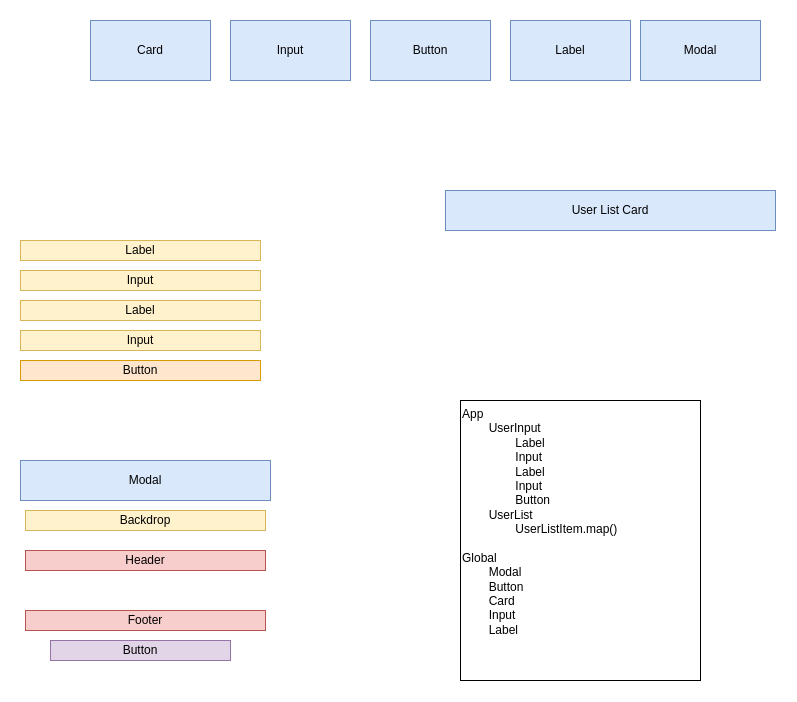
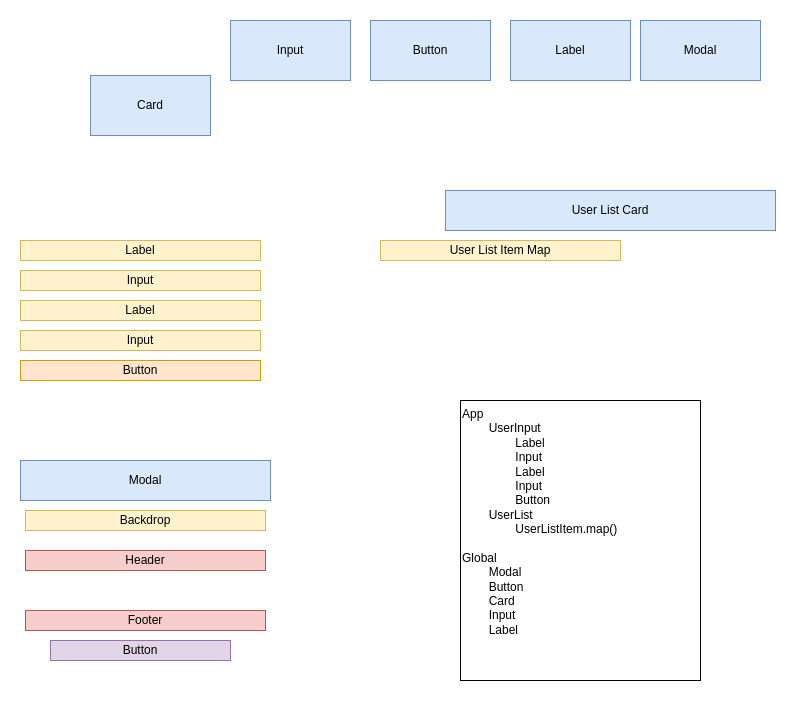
node "Card": moved (151, 51) -> (151, 106)
node "User List Item Map": added
